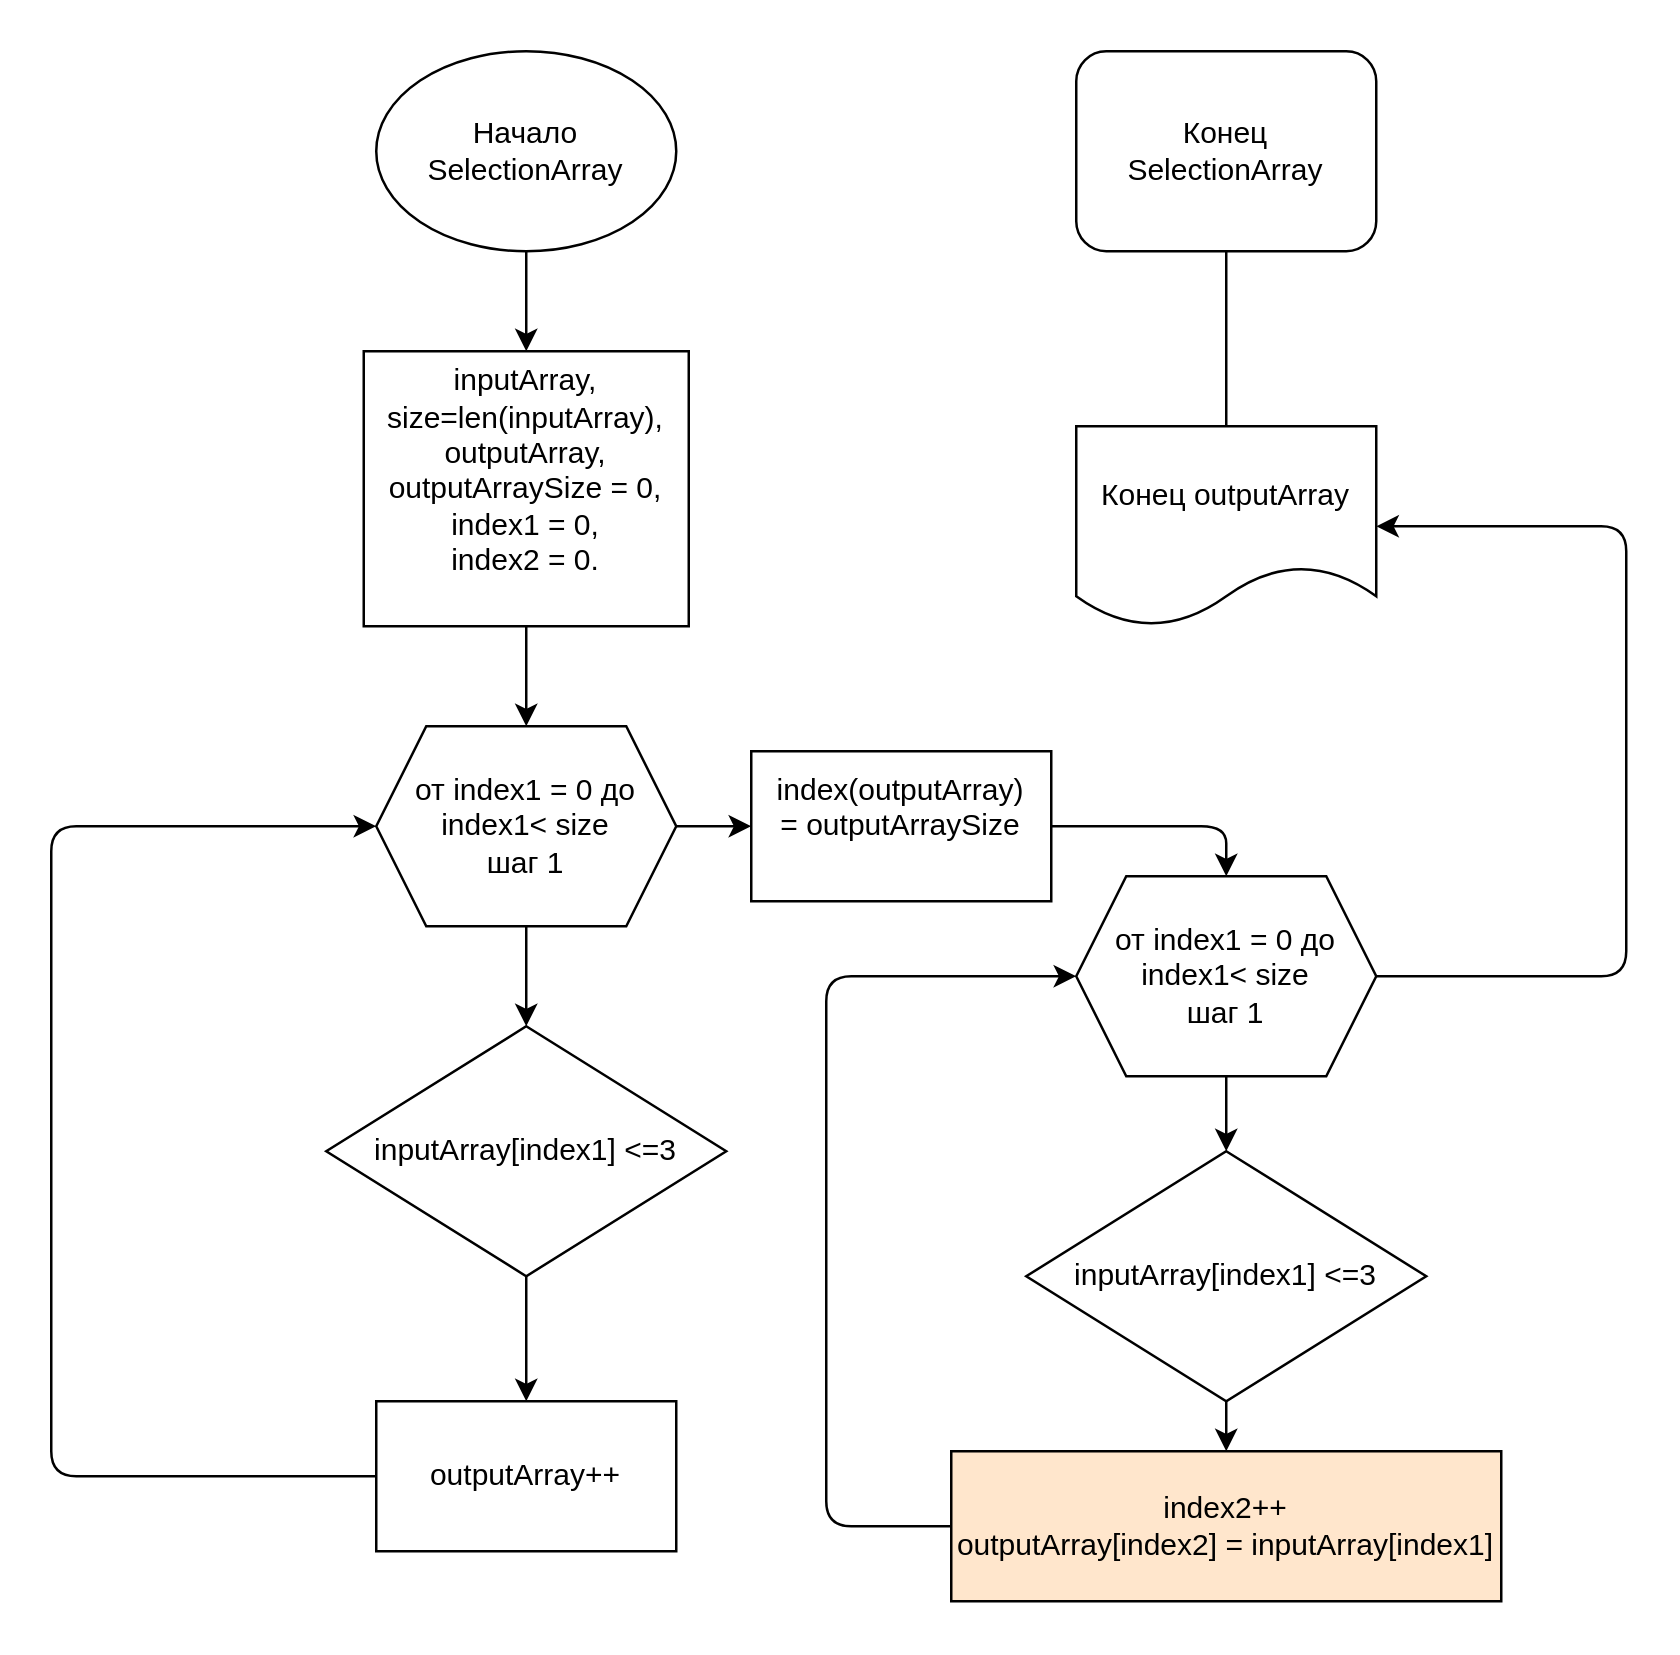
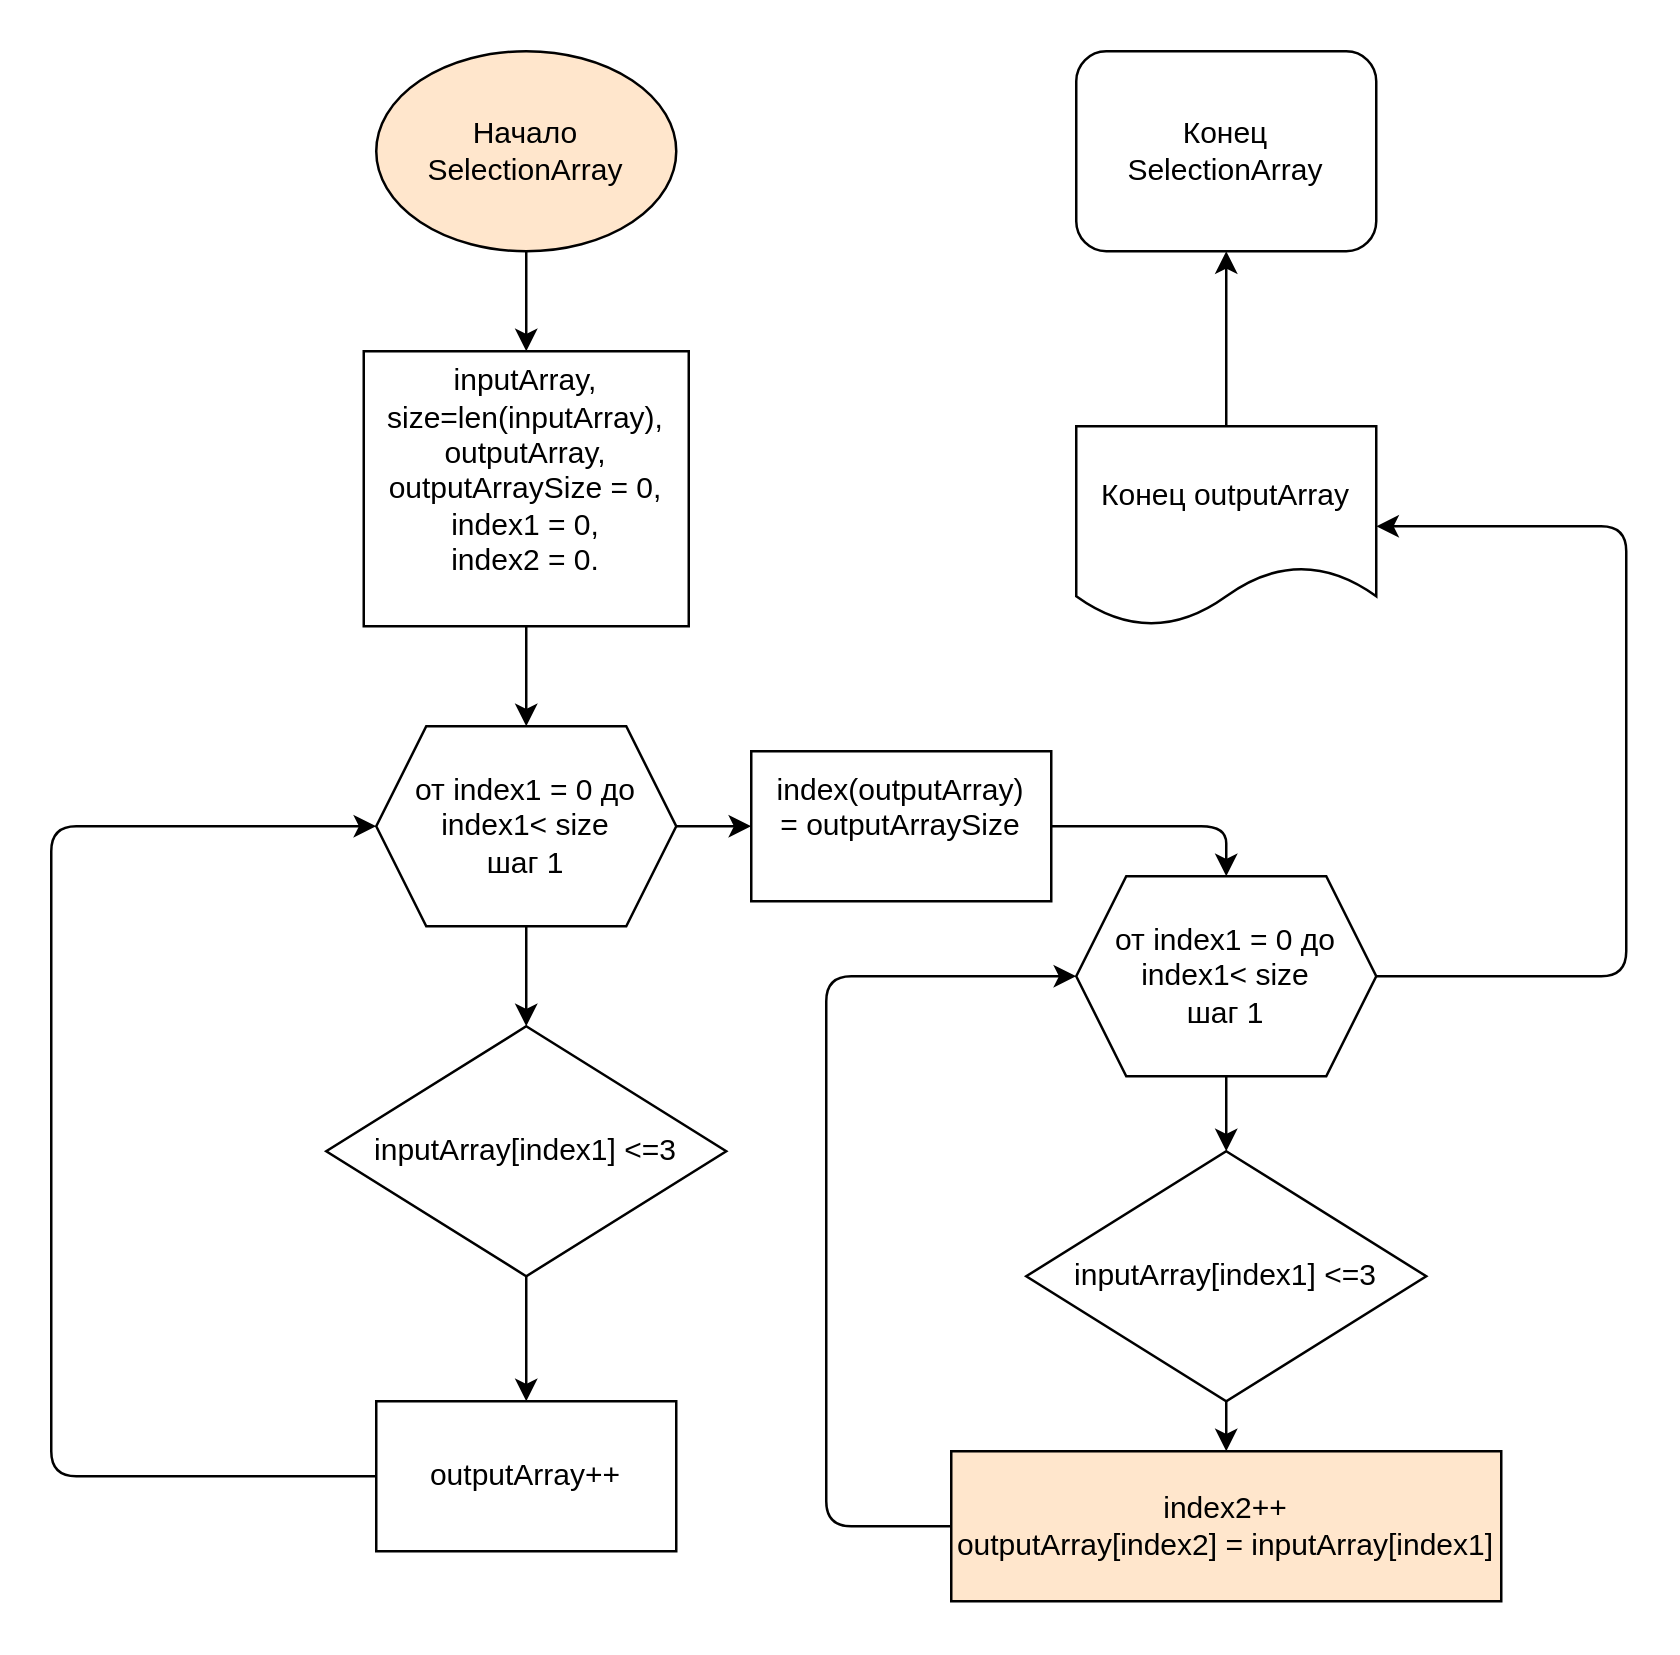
node "Начало SelectionArray": fillcolor #ffffff -> #ffe6cc
edge "Конец SelectionArray" -- "Конец outputArray": arrowhead none -> classic
